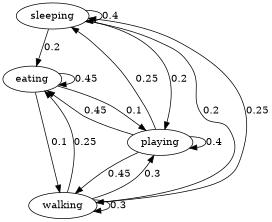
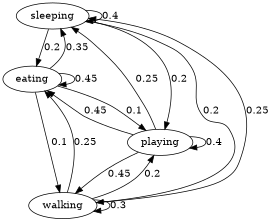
edge "eating" -> "sleeping": added, label "0.35"
edge "walking" -> "playing": label "0.3" -> "0.2"
